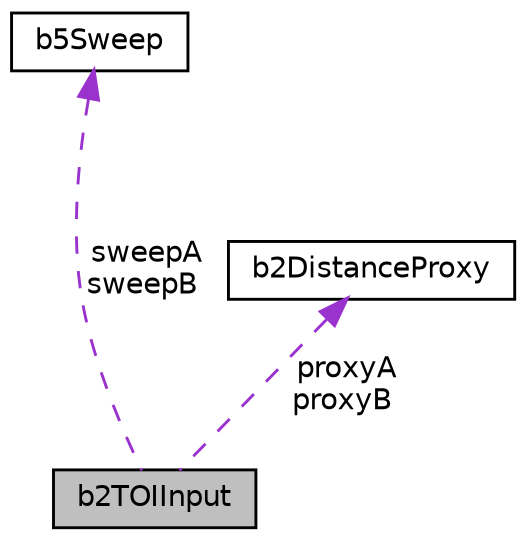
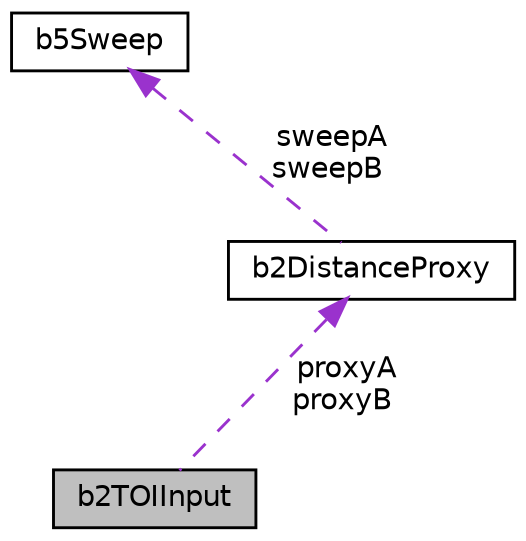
edge "b2TOIInput" -> "b5Sweep": now "b2DistanceProxy" -> "b5Sweep"
